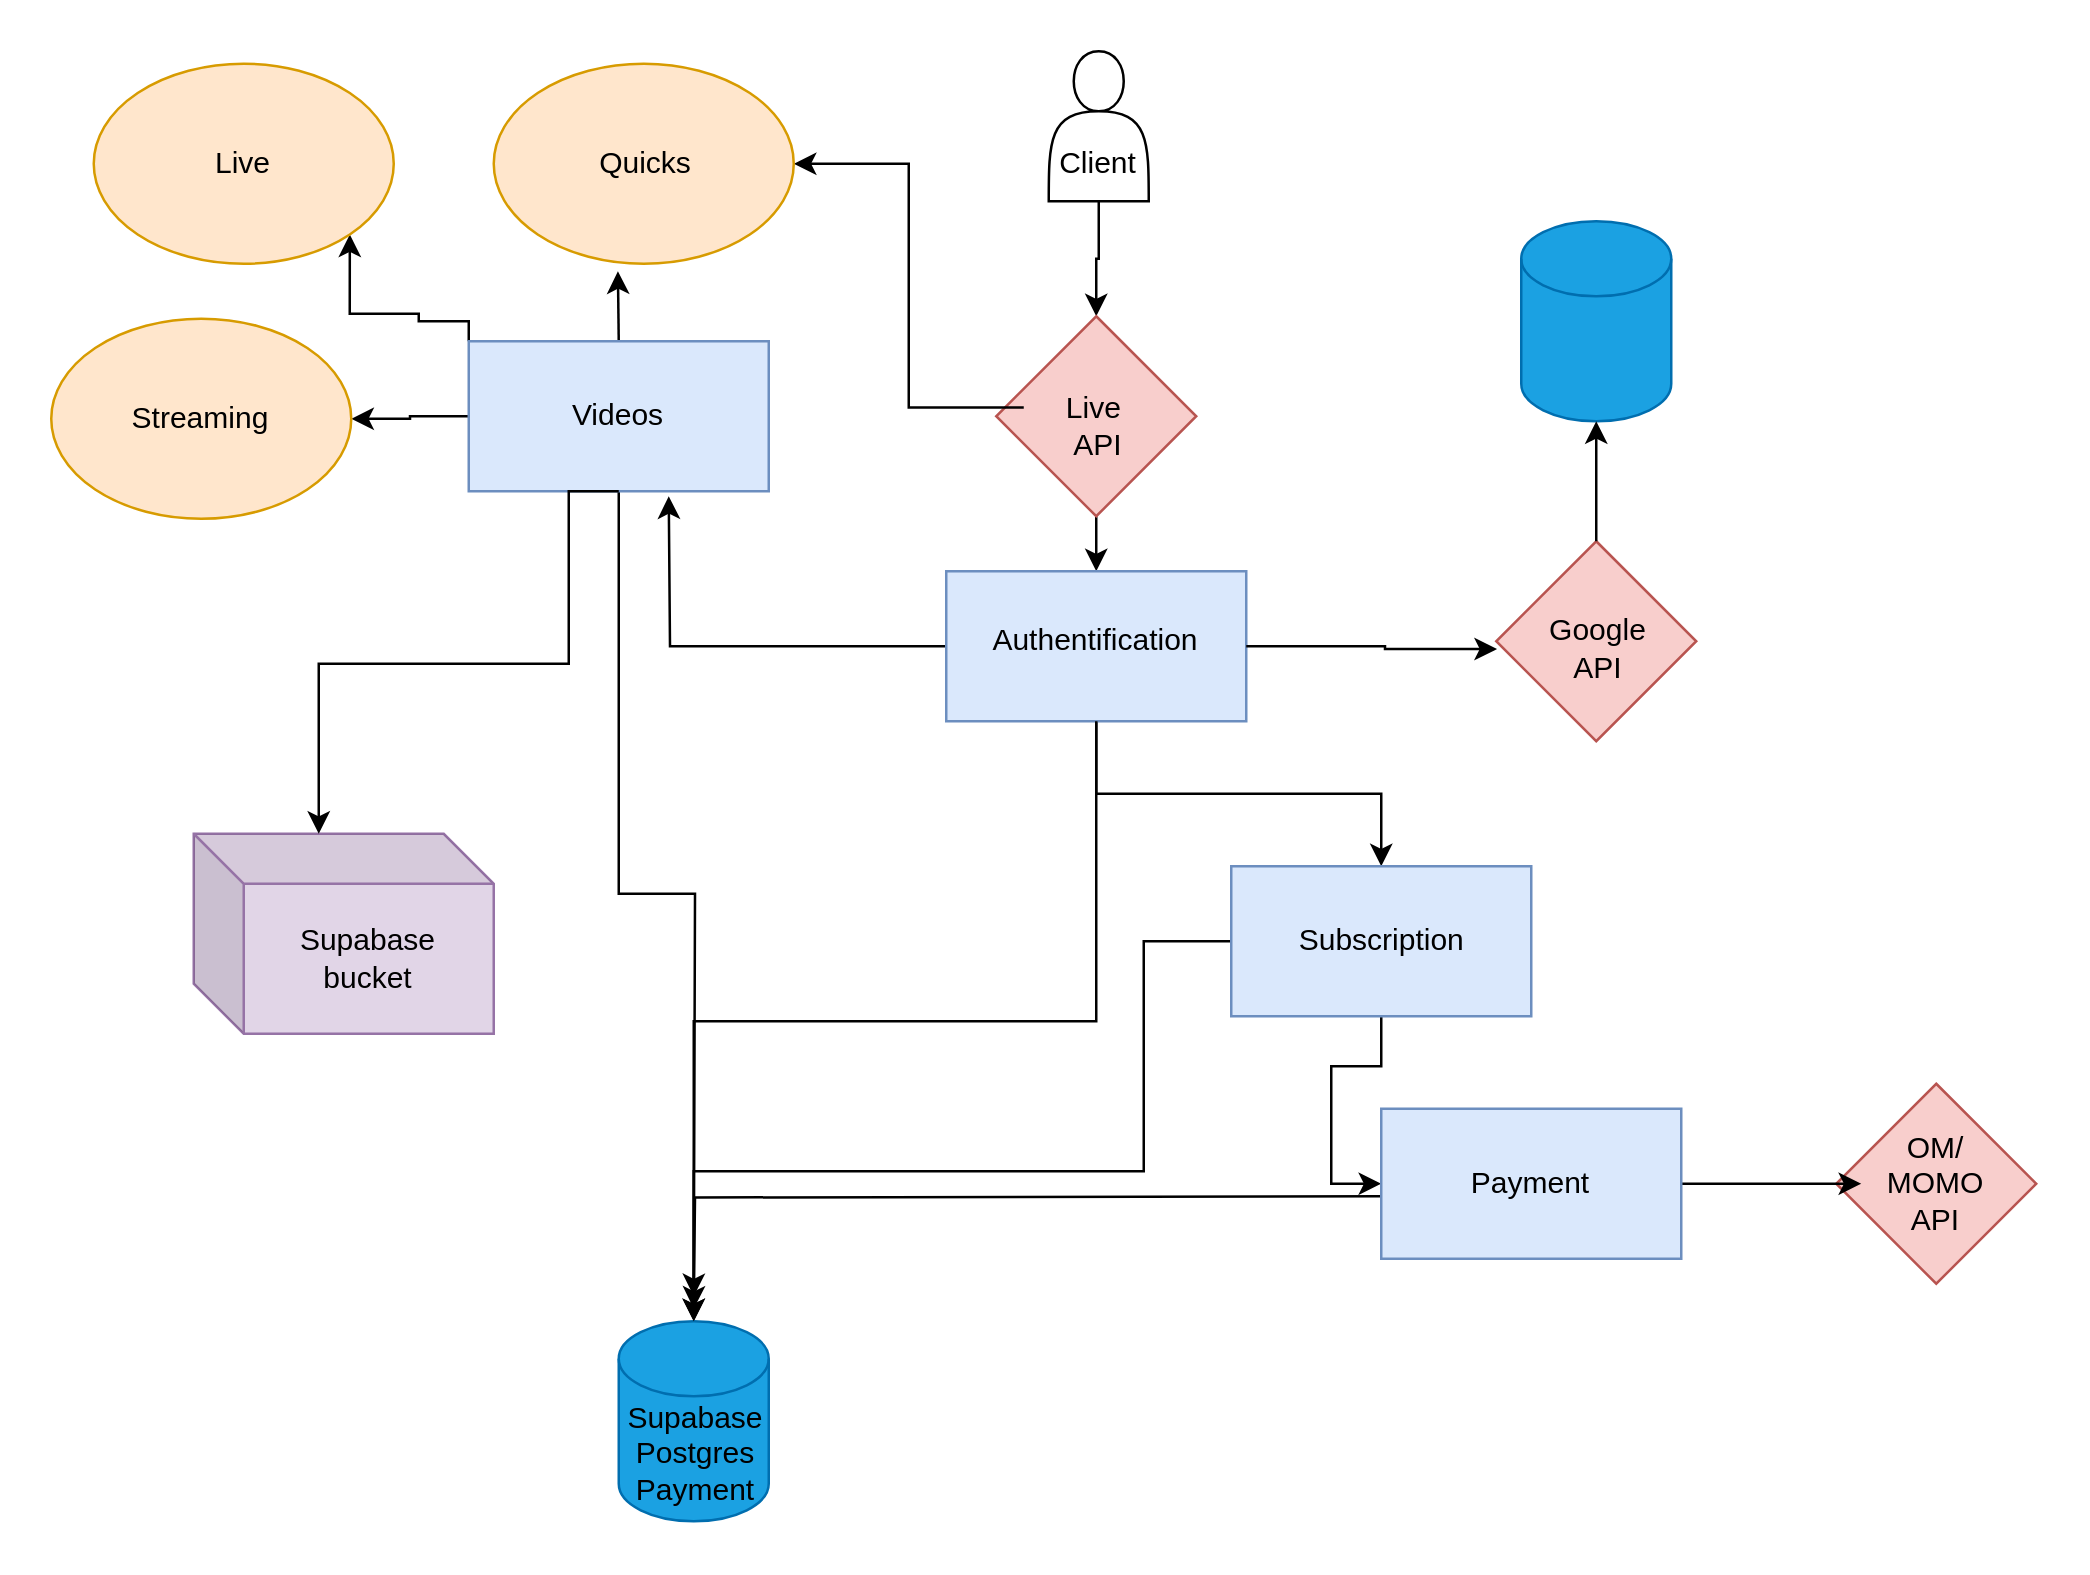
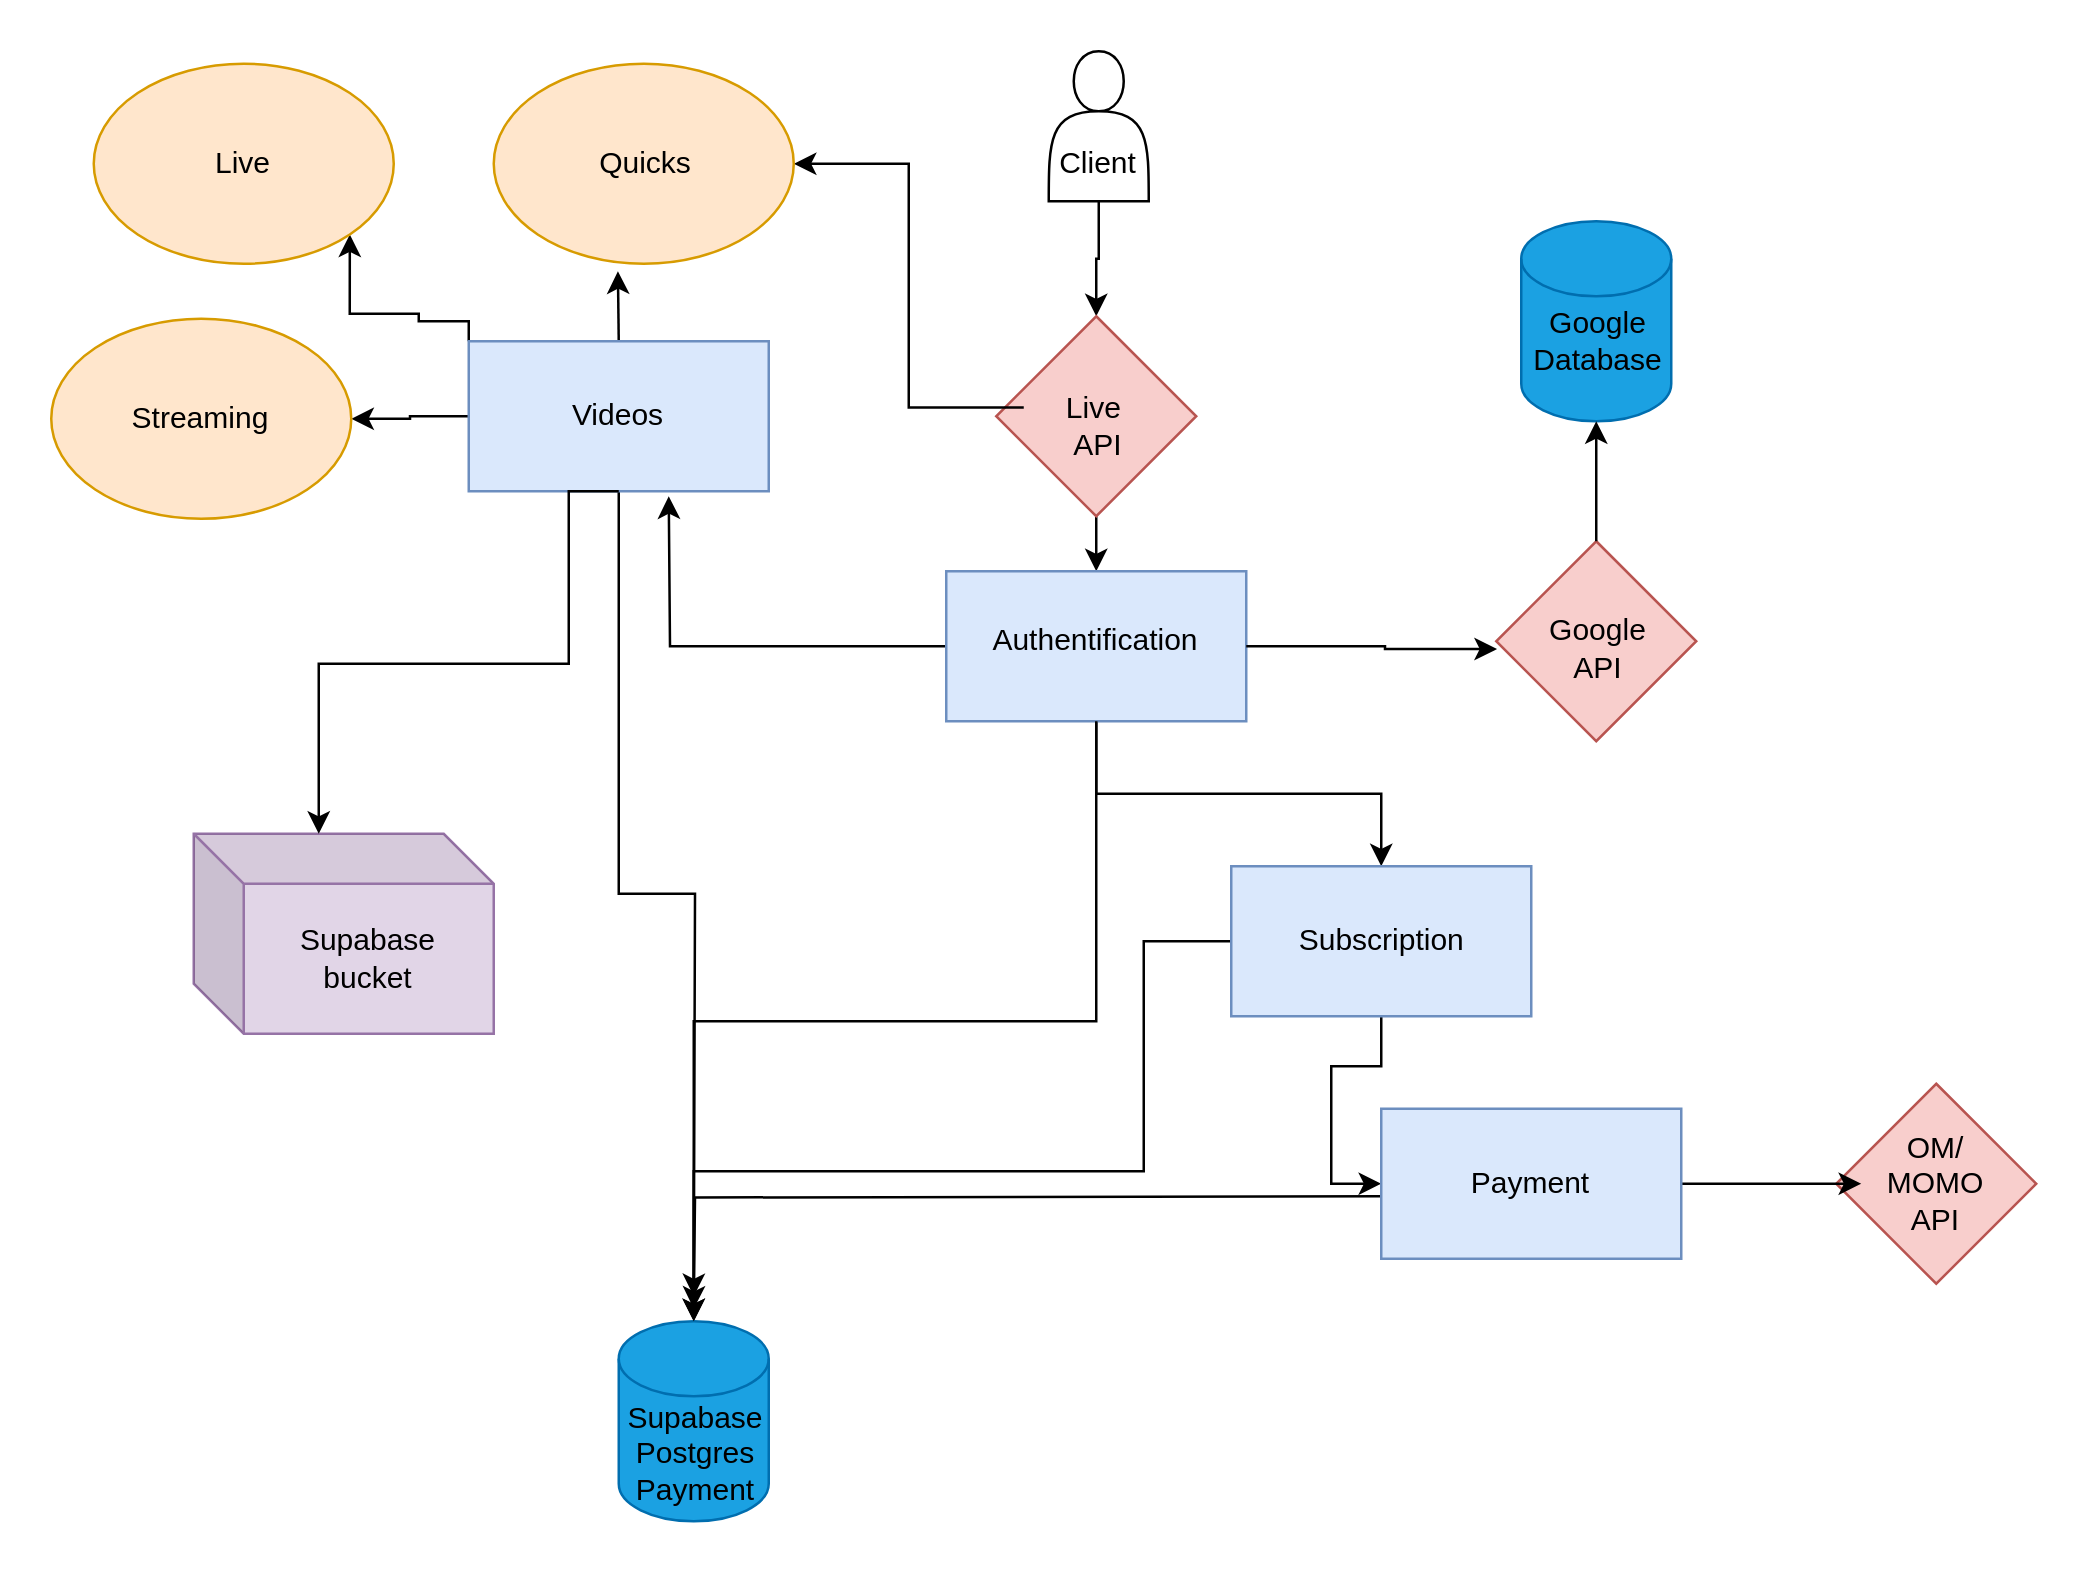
node "Google Database": added
